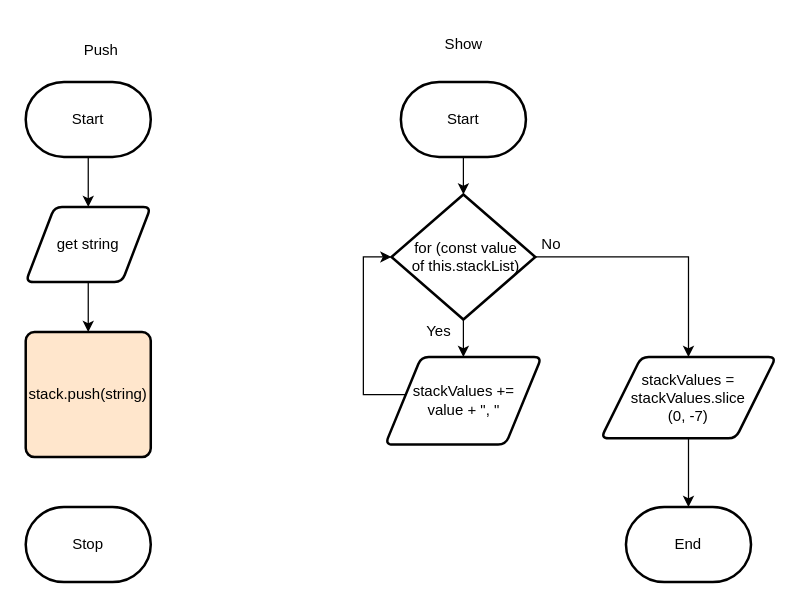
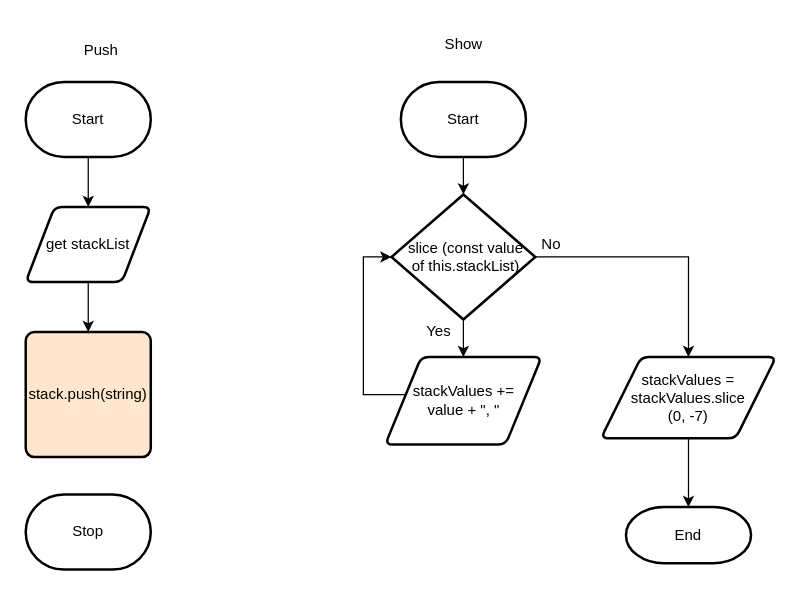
node "get string": label "get string" -> "get stackList"
node "for (const value of this.stackList)": label "for (const value of this.stackList)" -> "slice (const value of this.stackList)"
node "Stop": moved (88, 544) -> (88, 532)
node "End": size 125x75 -> 125x56
